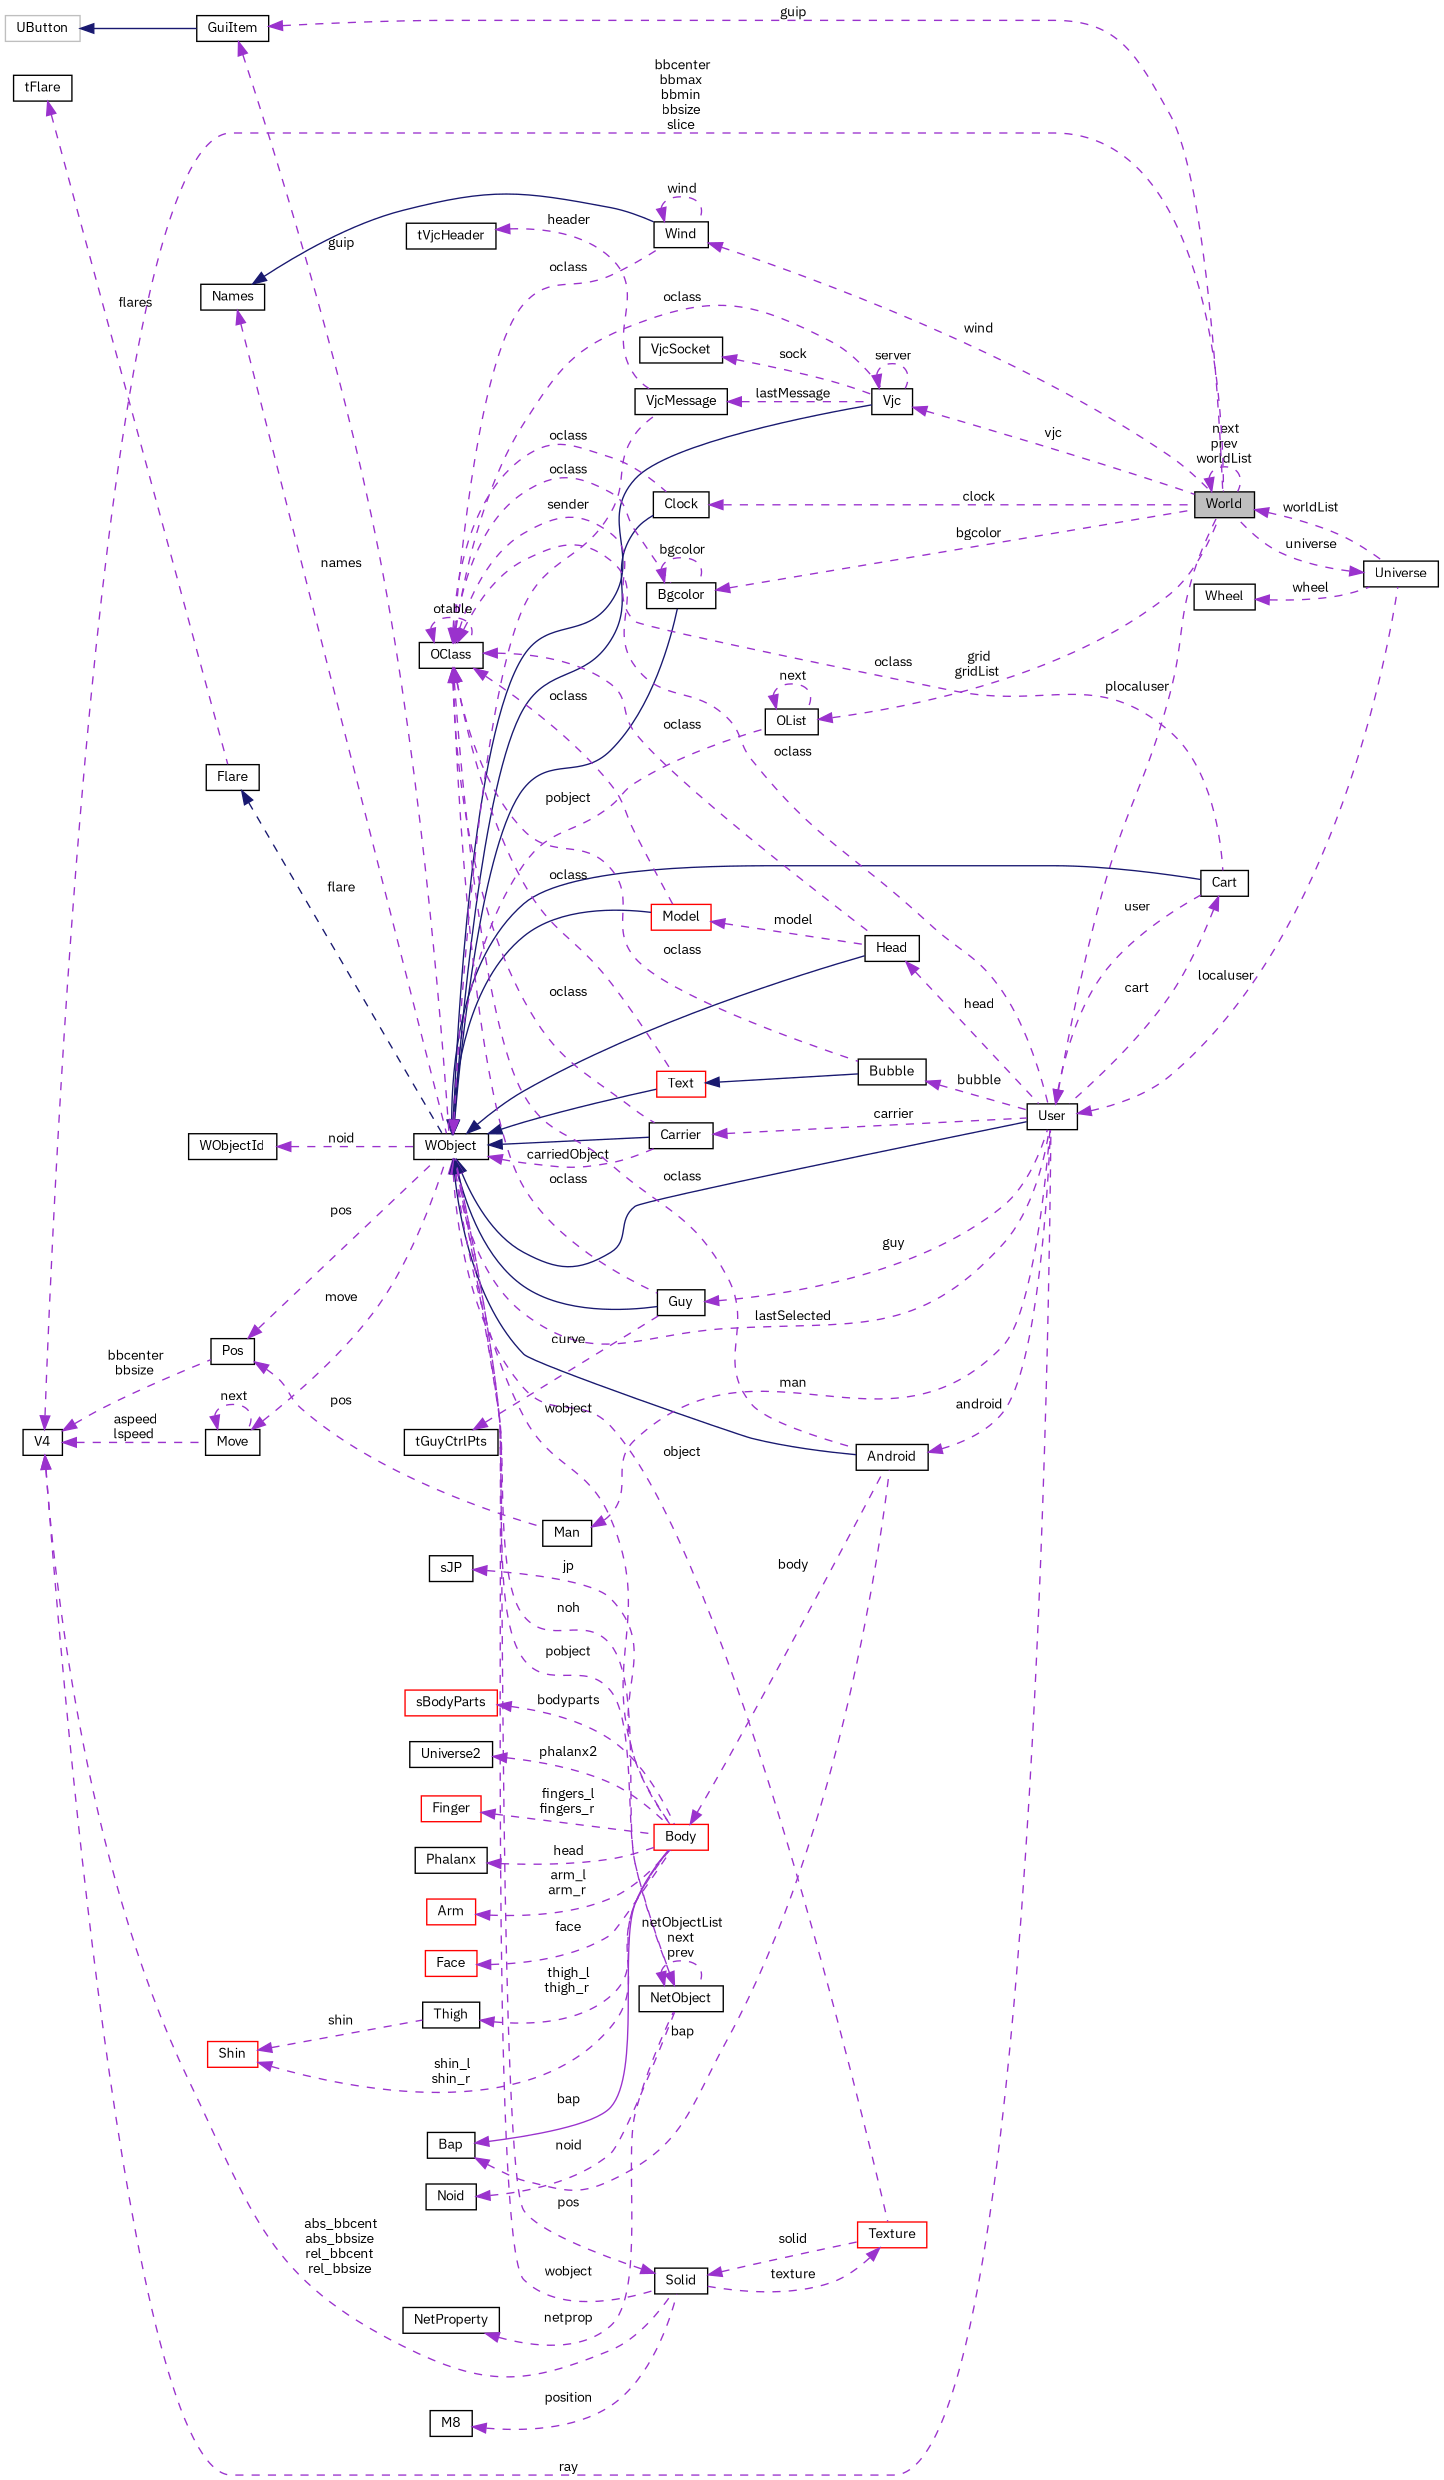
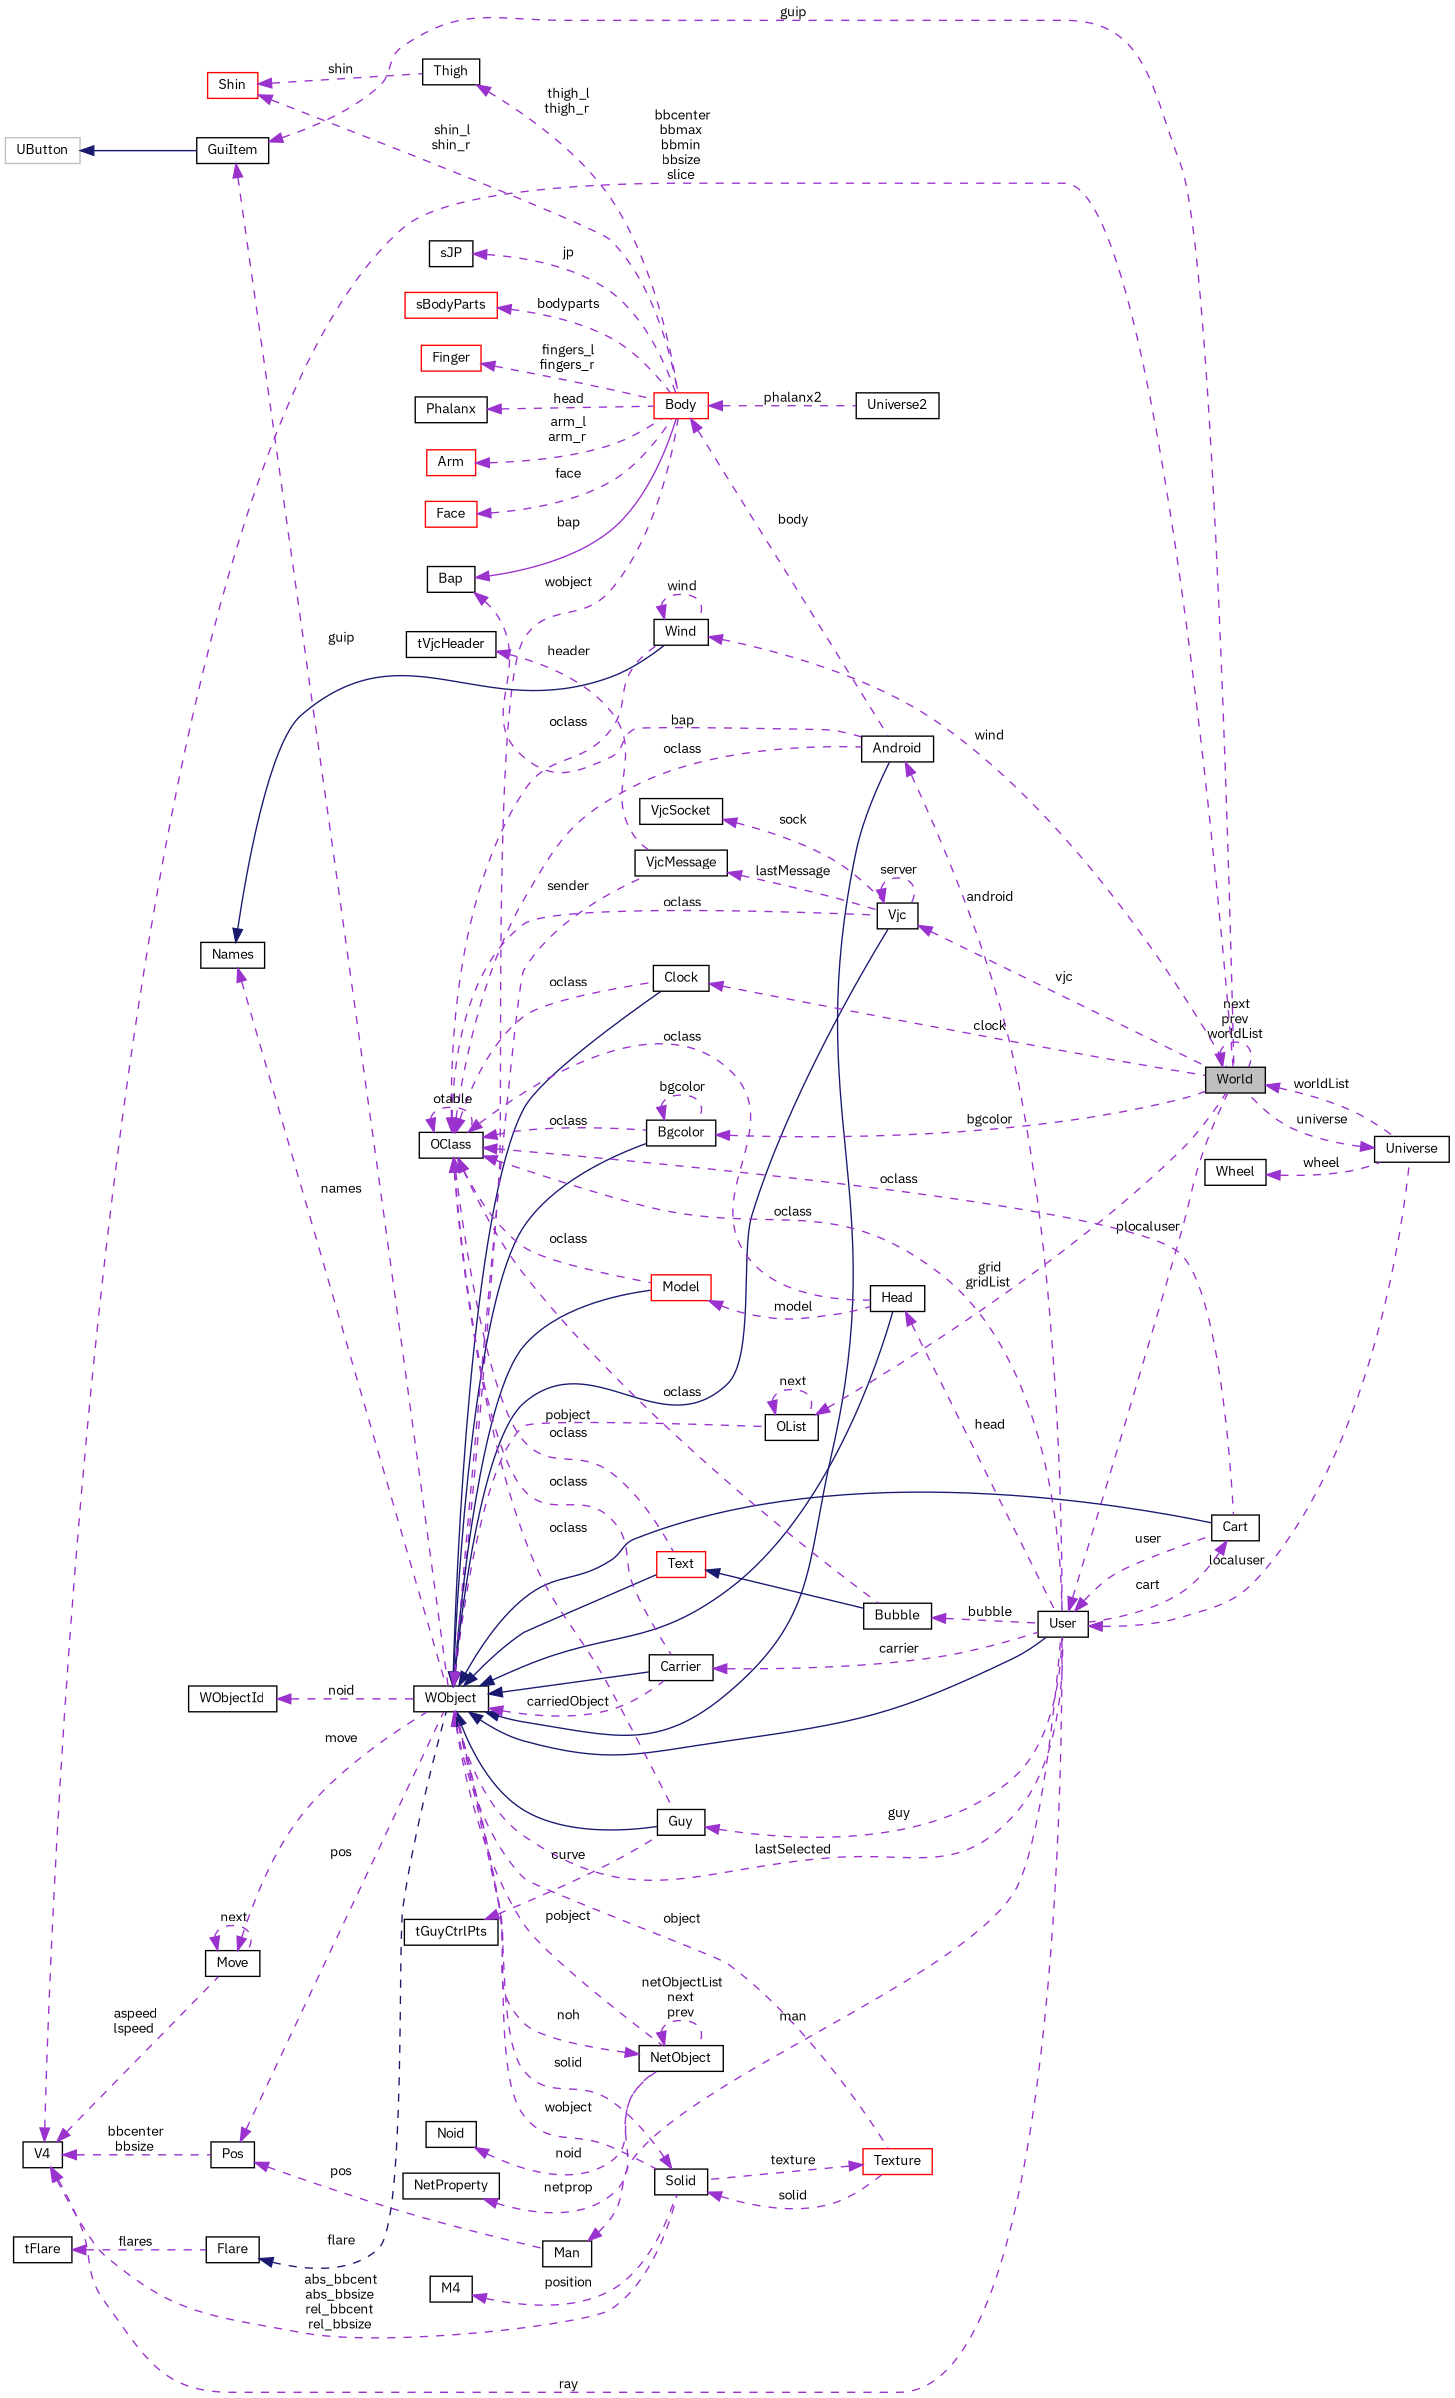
edge "Body" -> "Universe2": reversed
edge "WObject" -> "Solid": label " pos" -> " solid"
node "M8": label "M8" -> "M4"
